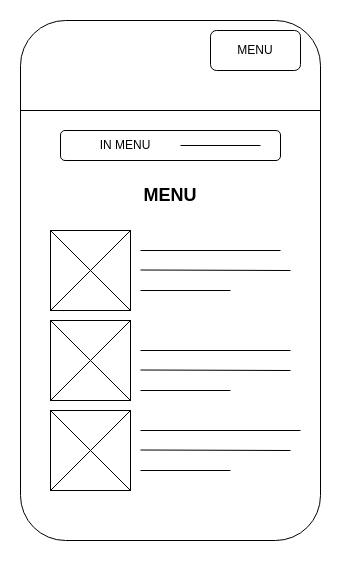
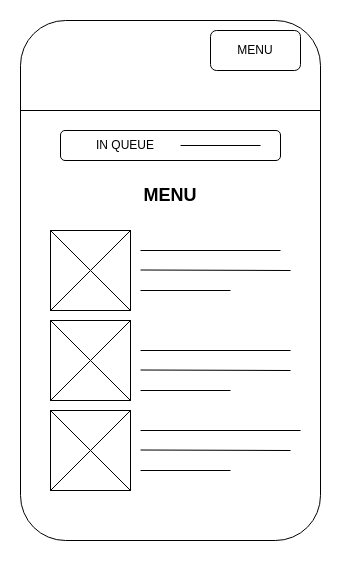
node "IN MENU": label "IN MENU" -> "IN QUEUE"
